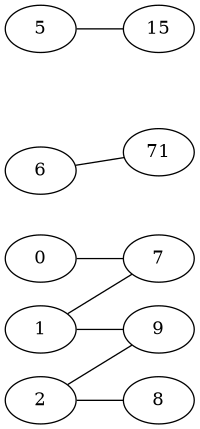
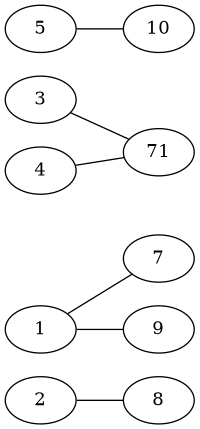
node "15": label "15" -> "10"
node "3": added
node "6": label "6" -> "4"
node "0": removed
edge "9" -- "2": removed
